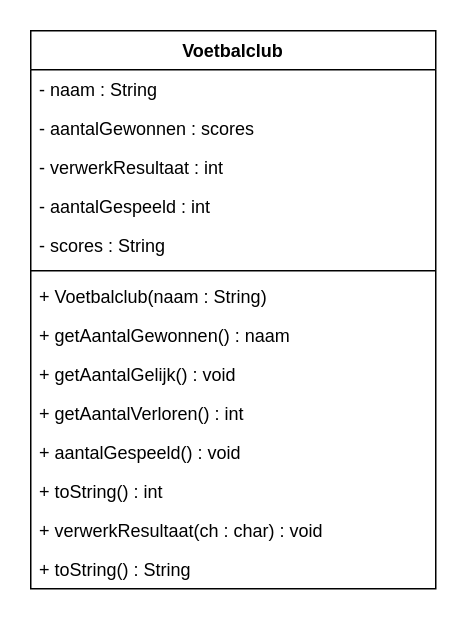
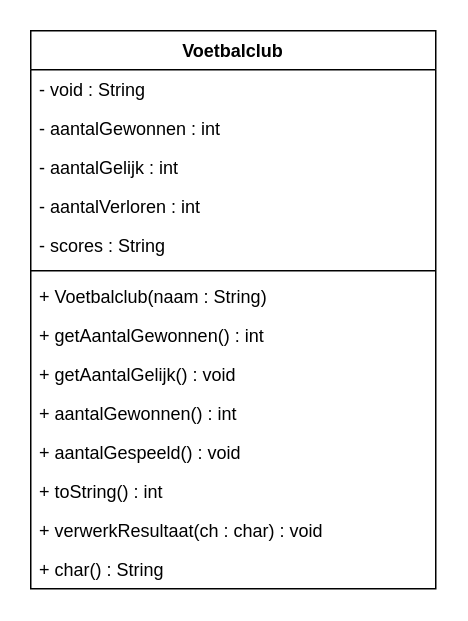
node "- naam : String": label "- naam : String" -> "- void : String"
node "- aantalGewonnen : scores": label "- aantalGewonnen : scores" -> "- aantalGewonnen : int"
node "- verwerkResultaat : int": label "- verwerkResultaat : int" -> "- aantalGelijk : int"
node "- aantalGespeeld : int": label "- aantalGespeeld : int" -> "- aantalVerloren : int"
node "+ getAantalGewonnen() : naam": label "+ getAantalGewonnen() : naam" -> "+ getAantalGewonnen() : int"
node "+ getAantalVerloren() : int": label "+ getAantalVerloren() : int" -> "+ aantalGewonnen() : int"
node "+ toString() : String": label "+ toString() : String" -> "+ char() : String"
